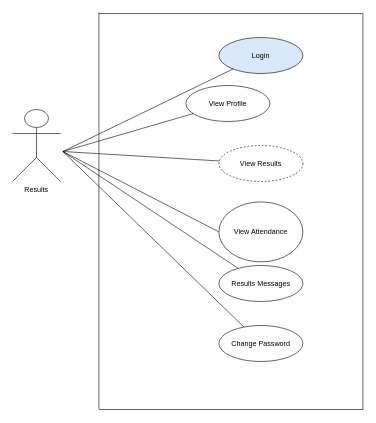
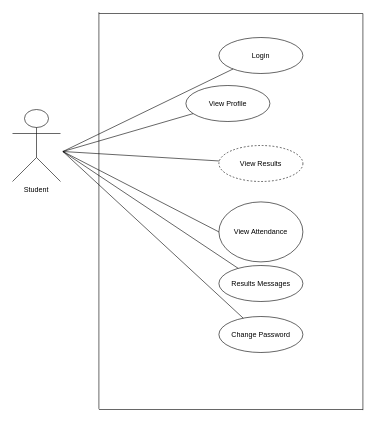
node "Login": fillcolor #dae8fc -> #ffffff
node "Results": label "Results" -> "Student"
node "Change Password": moved (261, 344) -> (261, 335)
